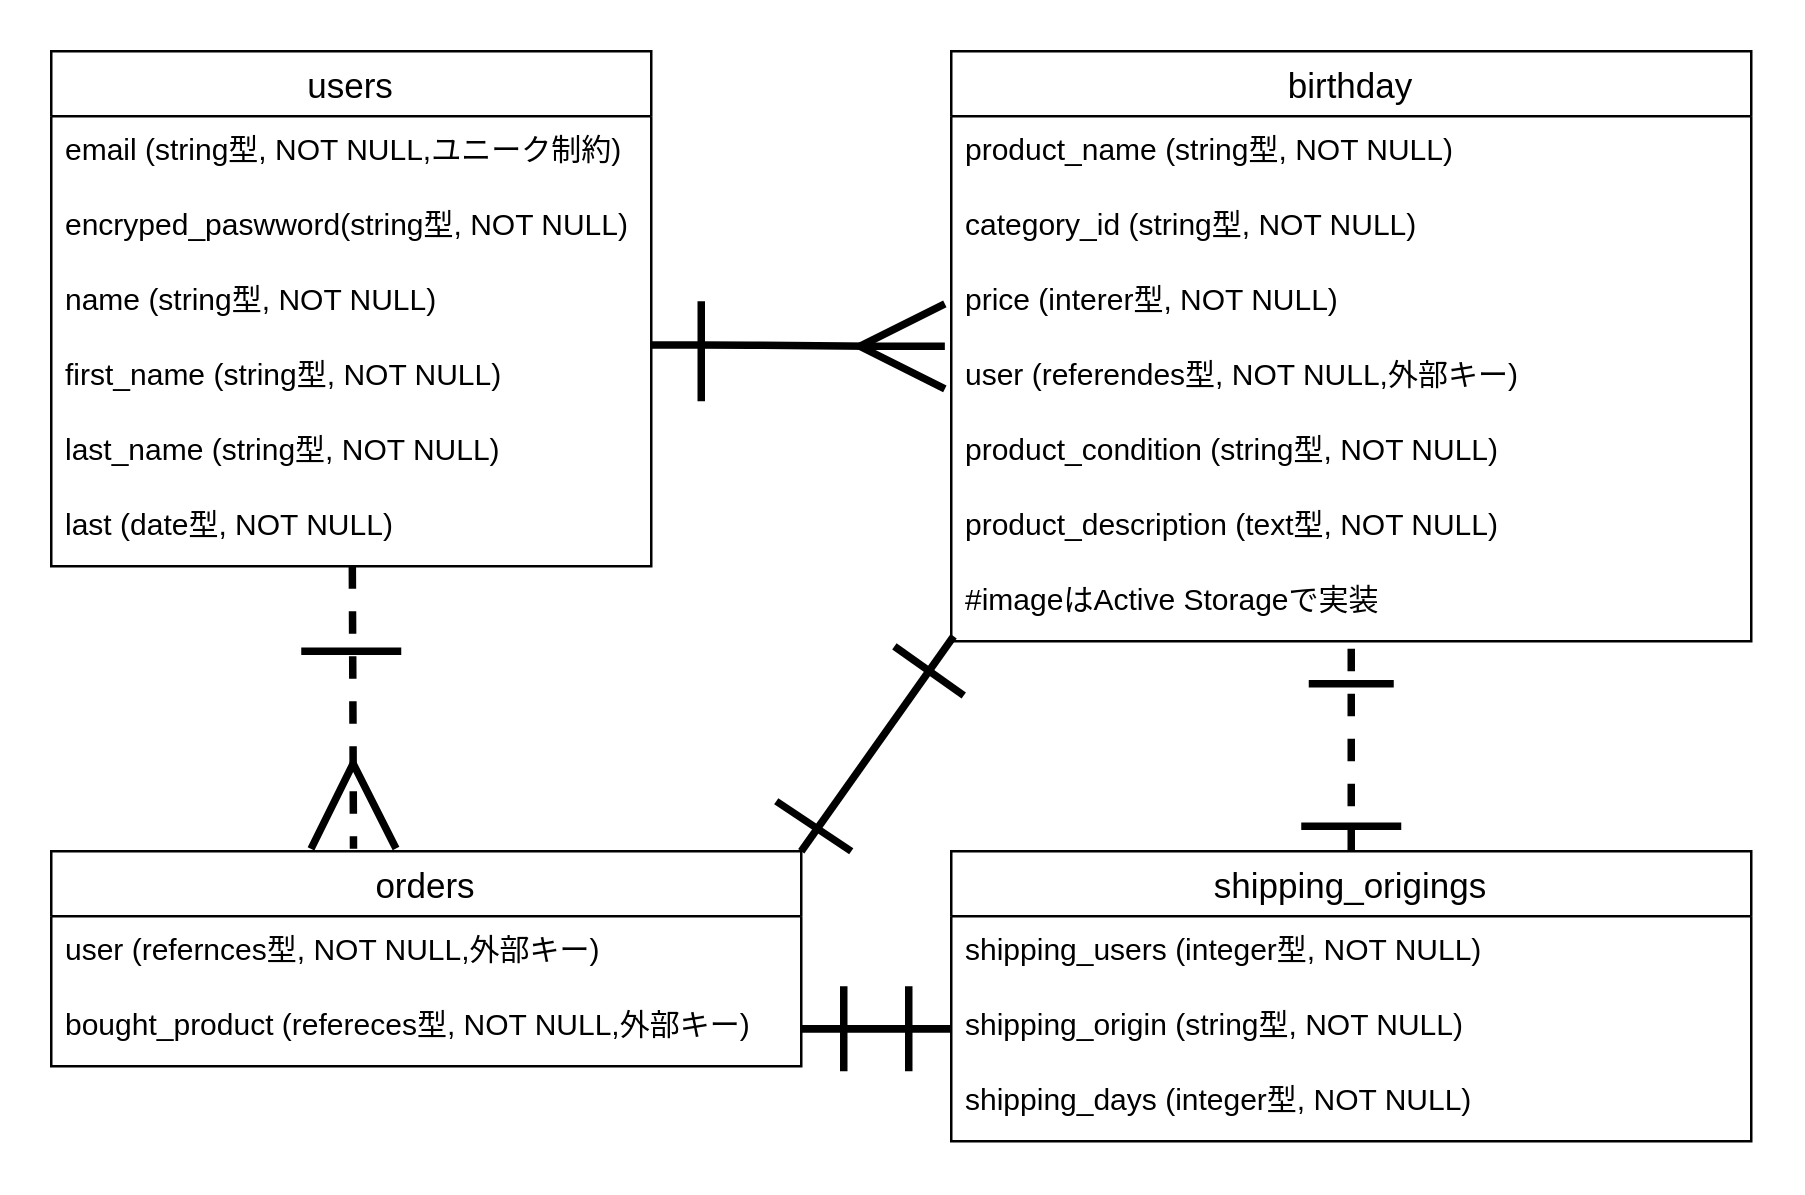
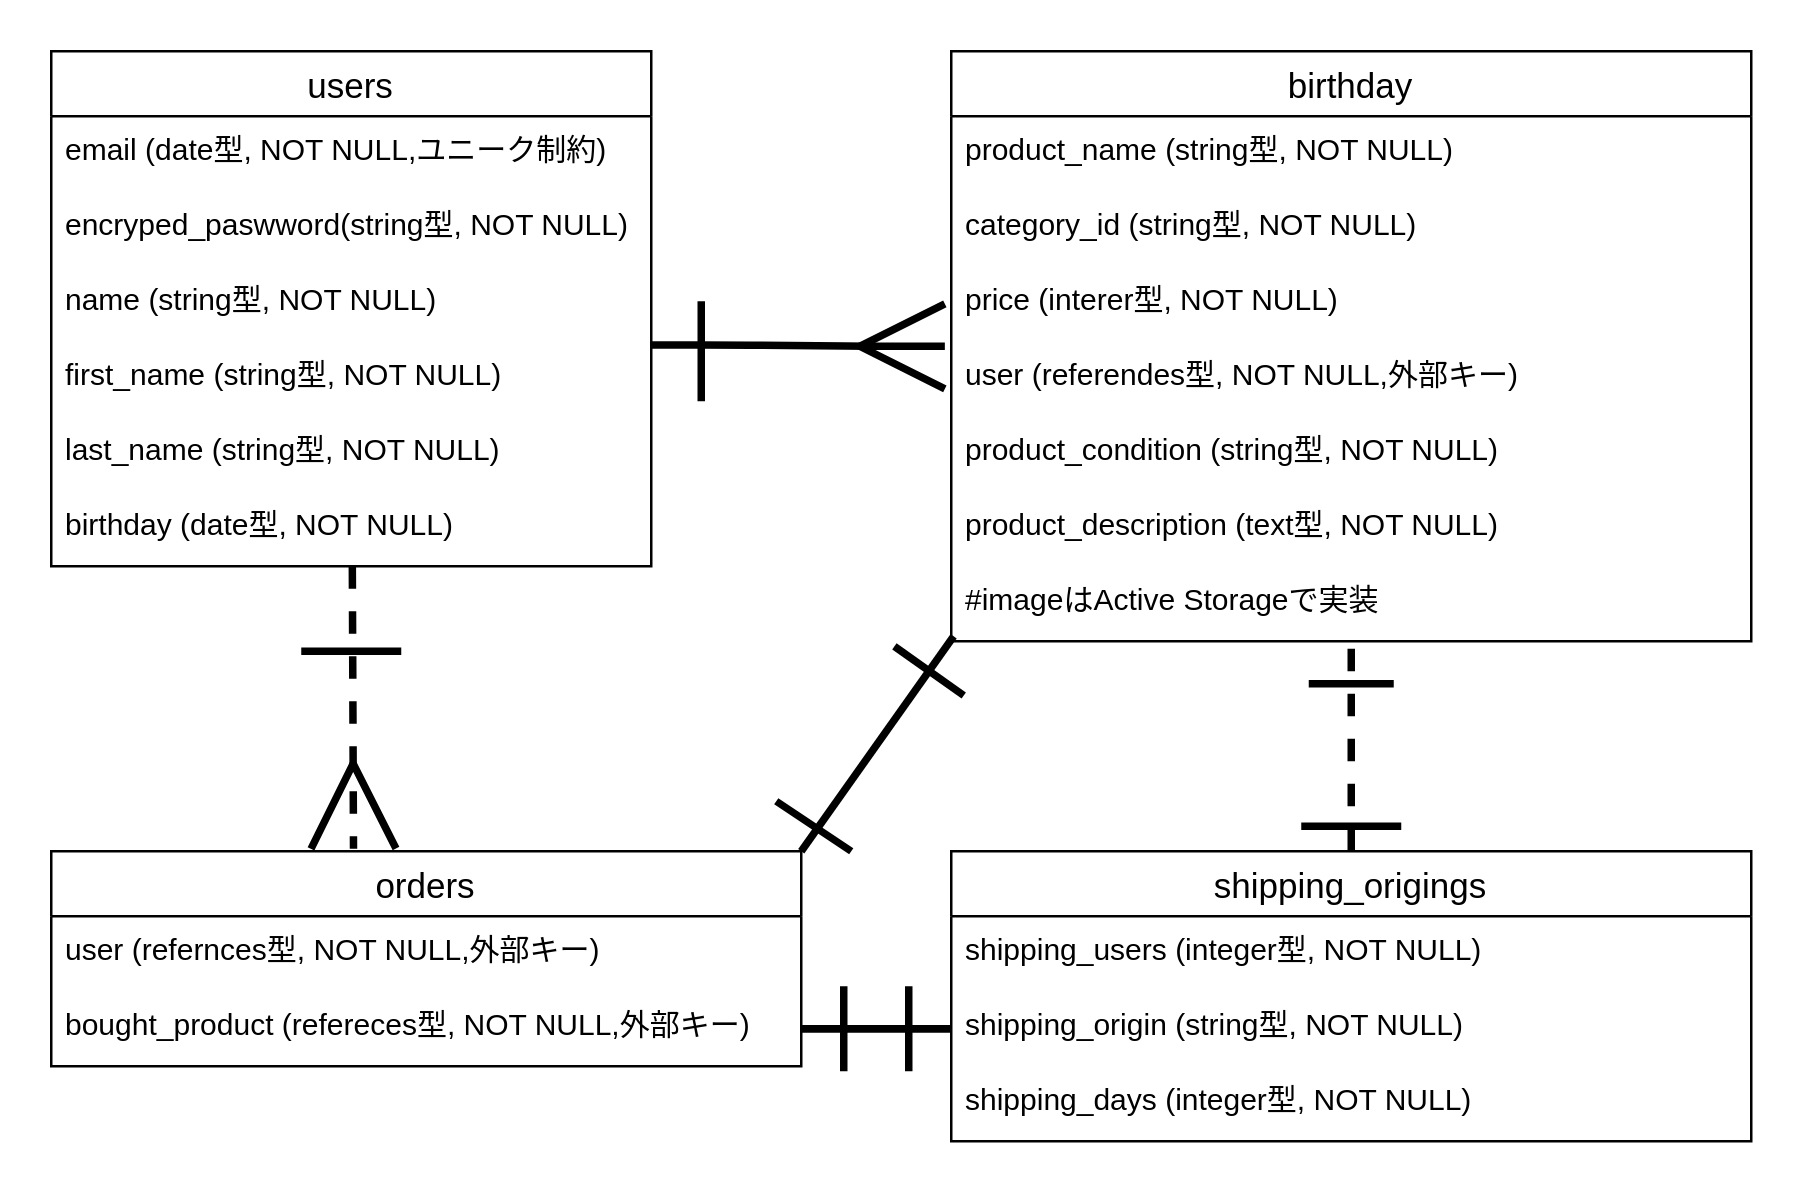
node "email (string型, NOT NULL,ユニーク制約)": label "email (string型, NOT NULL,ユニーク制約)" -> "email (date型, NOT NULL,ユニーク制約)"
node "last (date型, NOT NULL)": label "last (date型, NOT NULL)" -> "birthday (date型, NOT NULL)"
